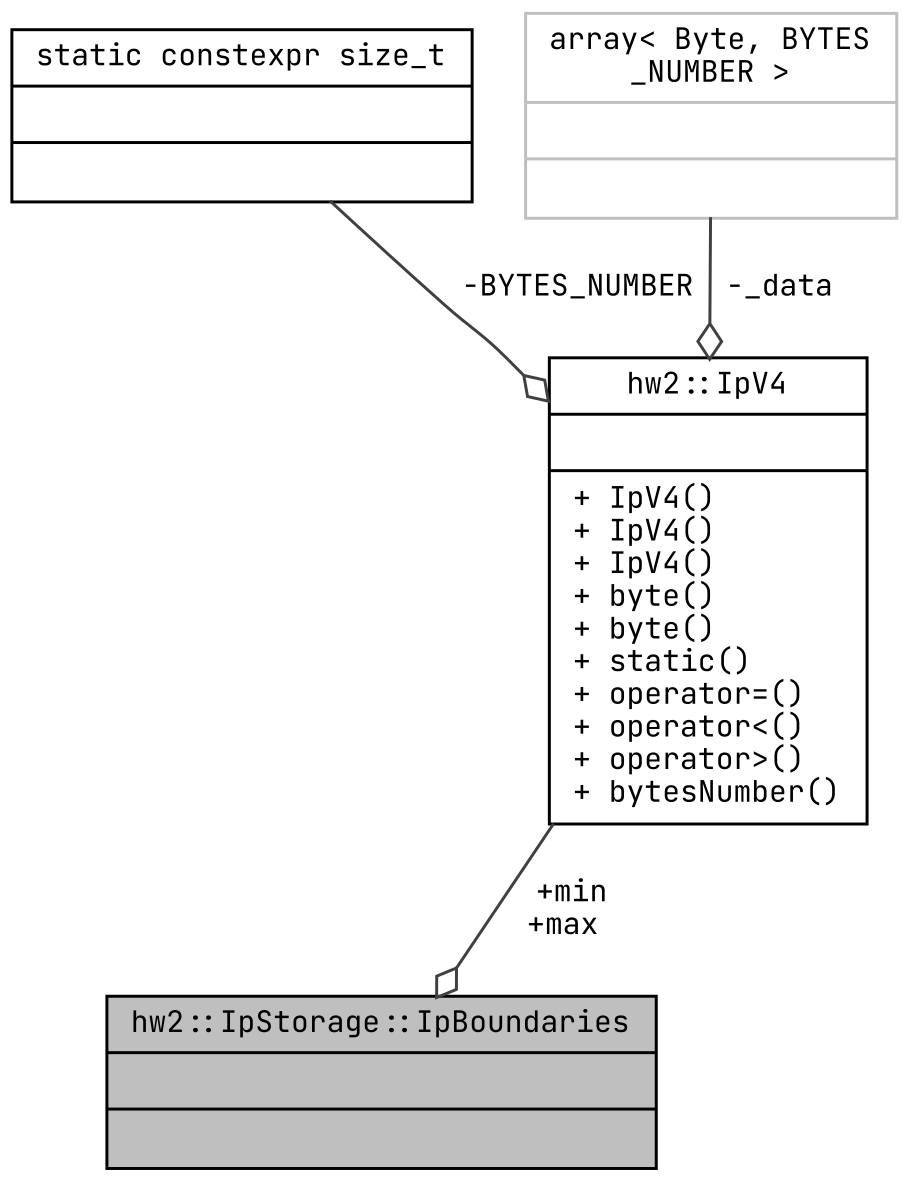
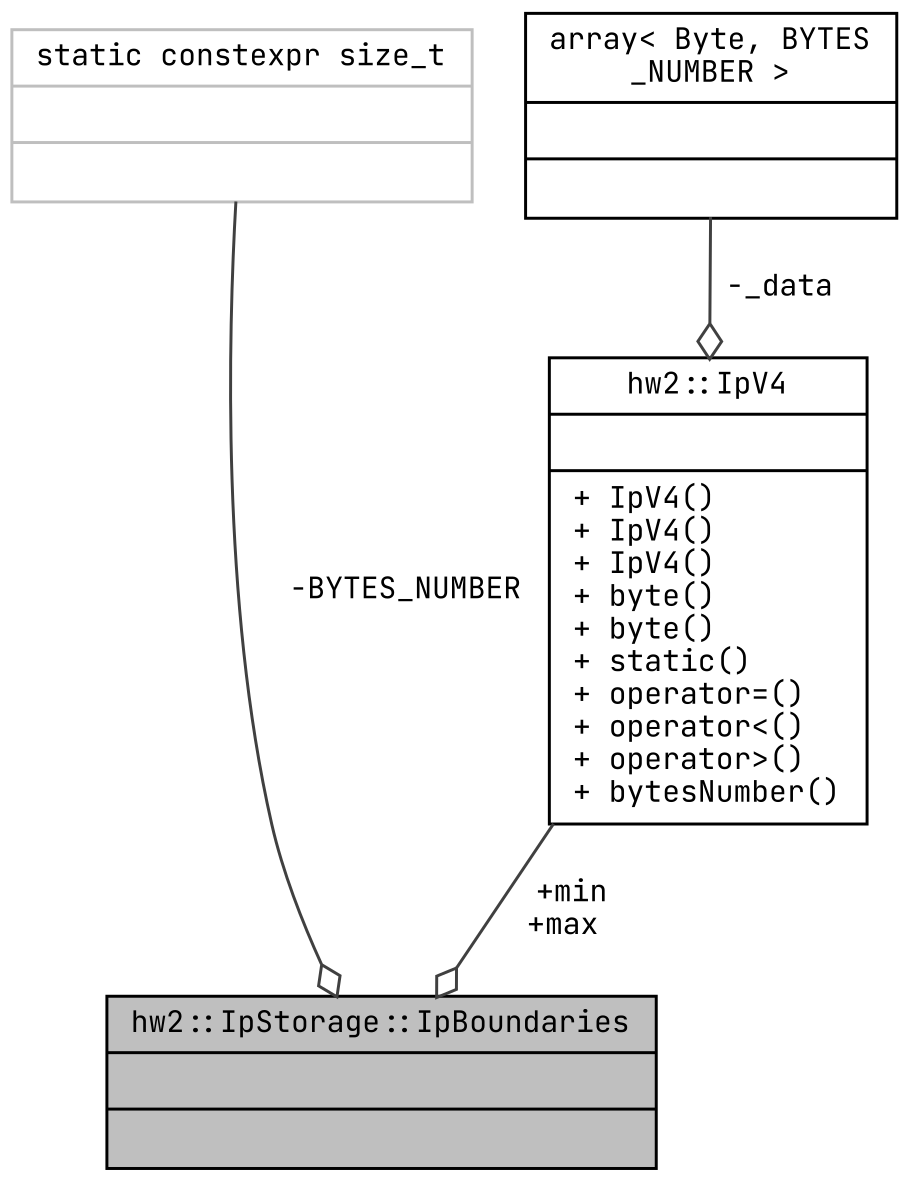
node "static constexpr size_t": color black -> grey75
node "array< Byte, BYTES": color grey75 -> black
edge "static constexpr size_t" -> "hw2::IpV4": now "static constexpr size_t" -> "hw2::IpStorage::IpBoundaries"
